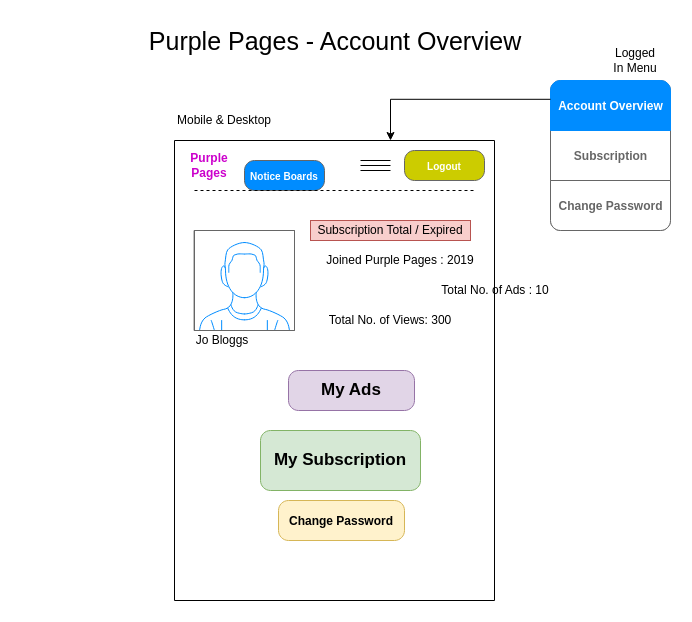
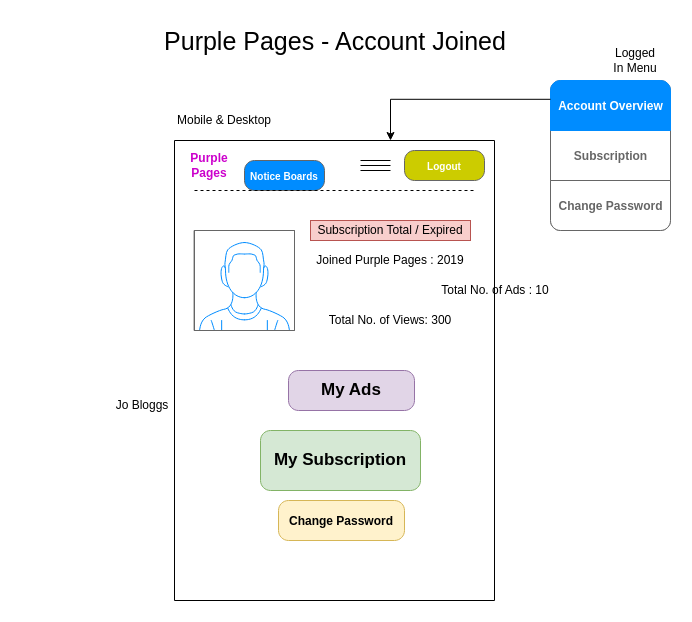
node "Purple Pages - Account Overview": label "Purple Pages - Account Overview" -> "Purple Pages - Account Joined"
node "Joined Purple Pages : 2019": moved (401, 261) -> (391, 261)
node "Jo Bloggs": moved (223, 341) -> (143, 406)
